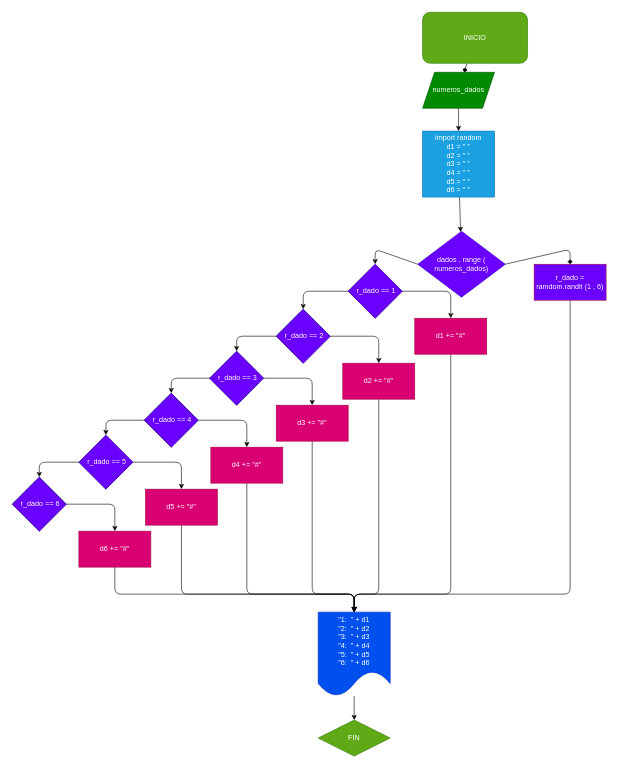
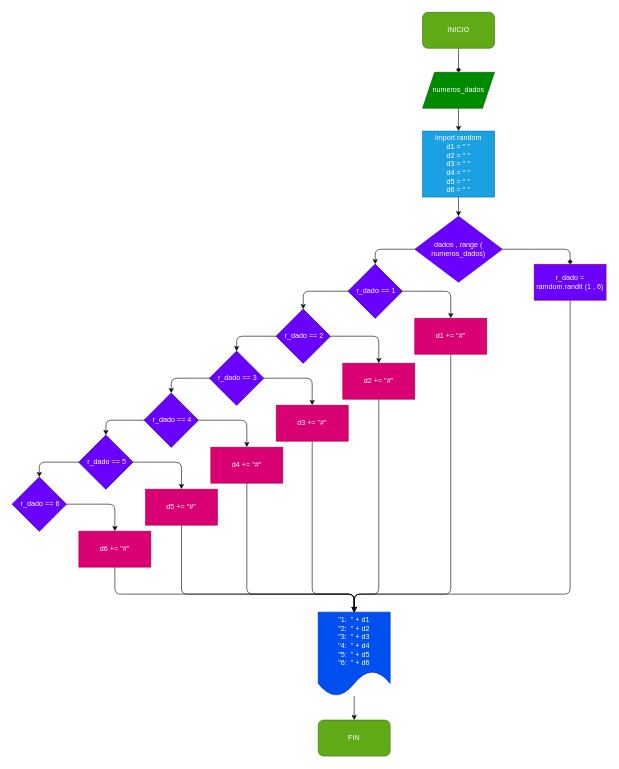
node "INICIO": size 105x51 -> 72x36
node "dados , range ( numeros_dados)": moved (462, 264) -> (459, 249)
node "FIN": shape diamond -> rounded rectangle
